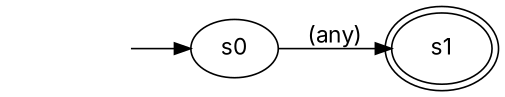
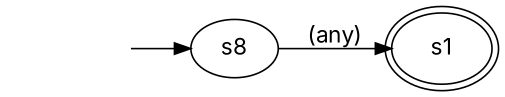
node "s0": label "s0" -> "s8"
